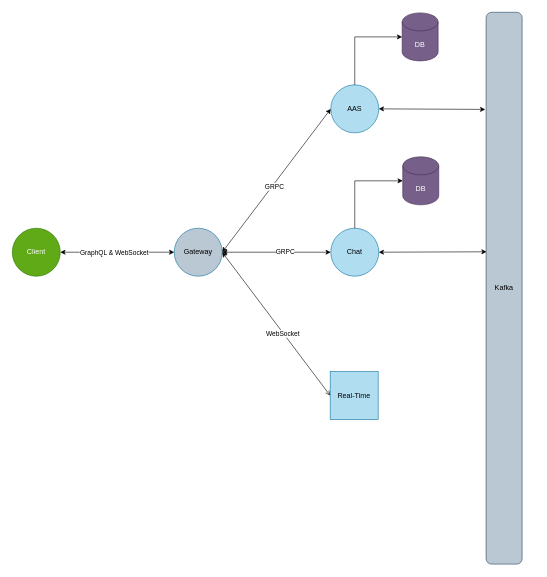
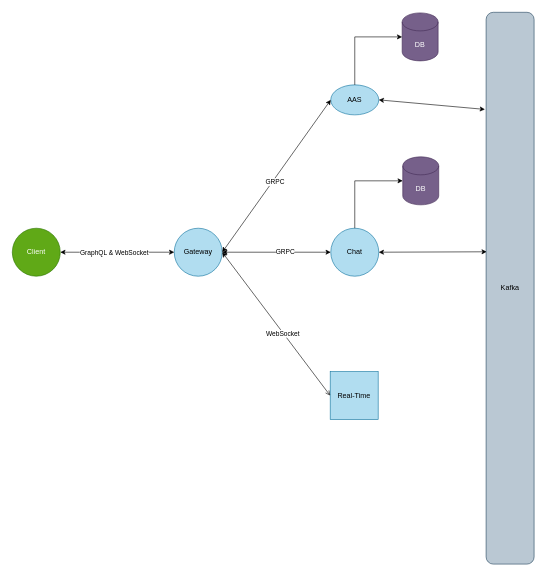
node "AAS": size 48x48 -> 48x30
node "Gateway": fillcolor #bac8d3 -> #b1ddf0
node "Kafka": size 36x552 -> 48x552
